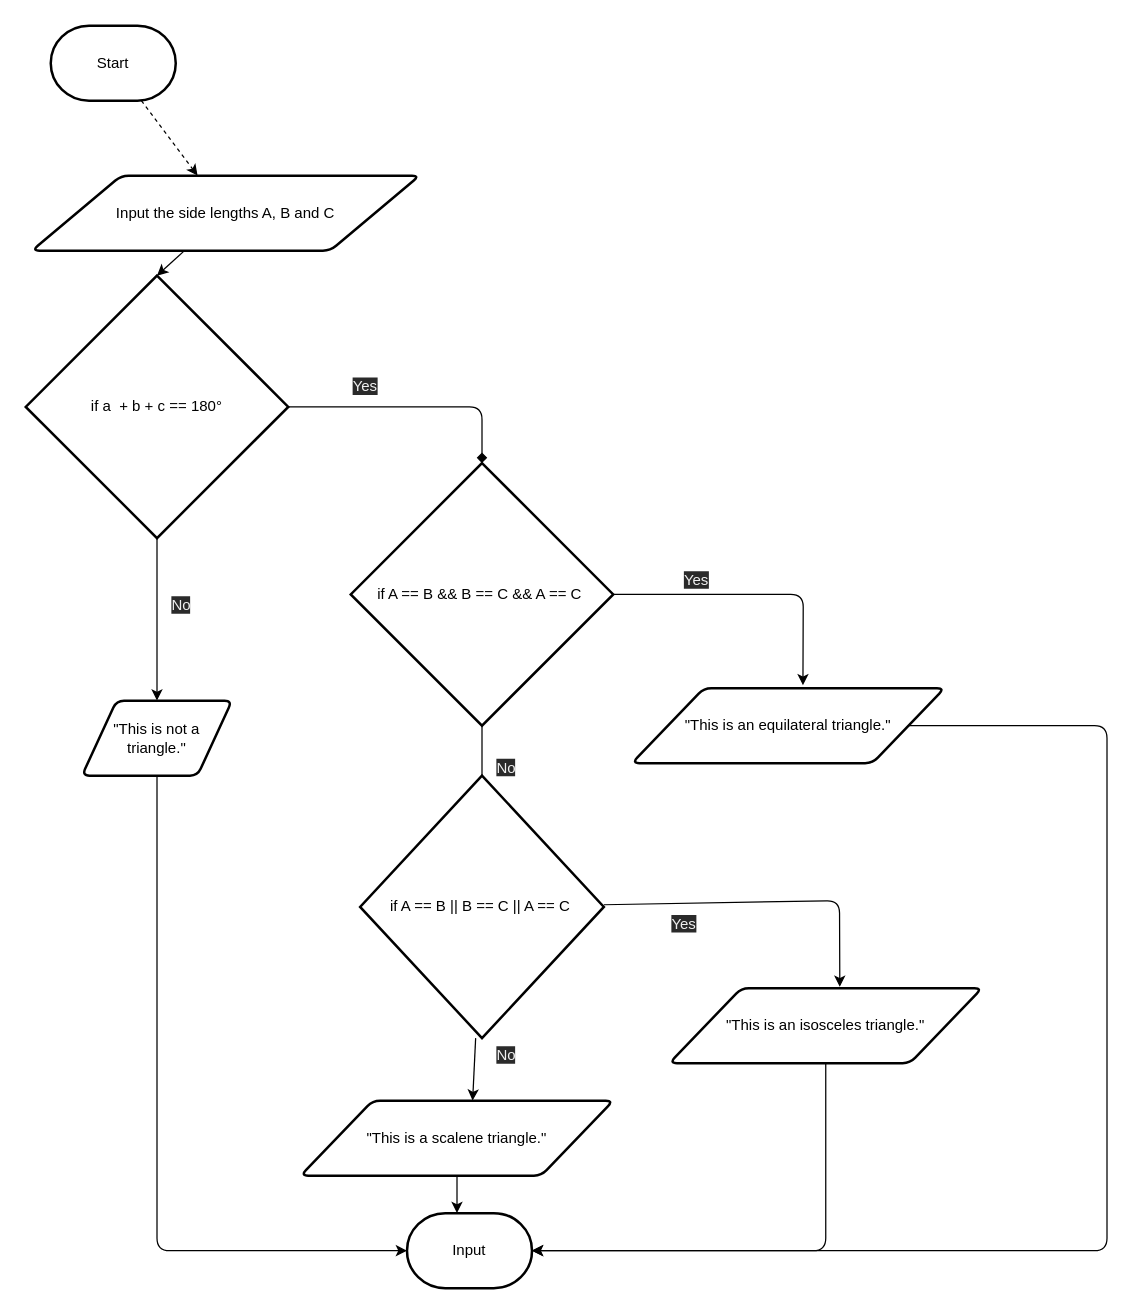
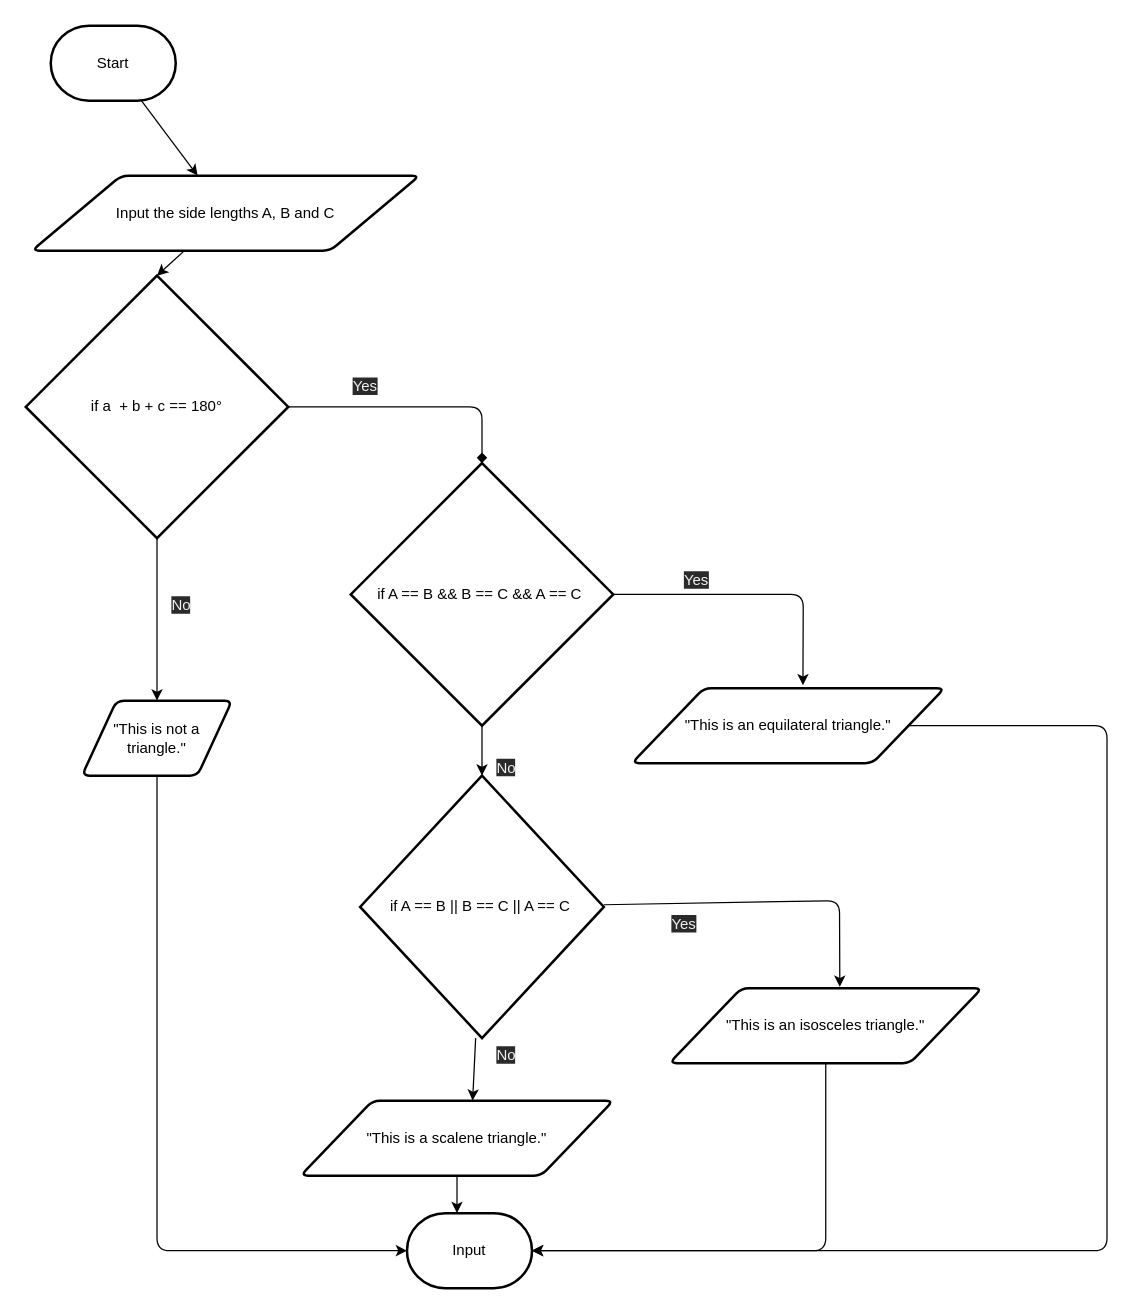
edge "Start" -> "Input the side lengths A, B and C": style dashed -> solid
edge "if A == B && B == C && A == C" -- "if A == B || B == C || A == C": arrowhead none -> classic
